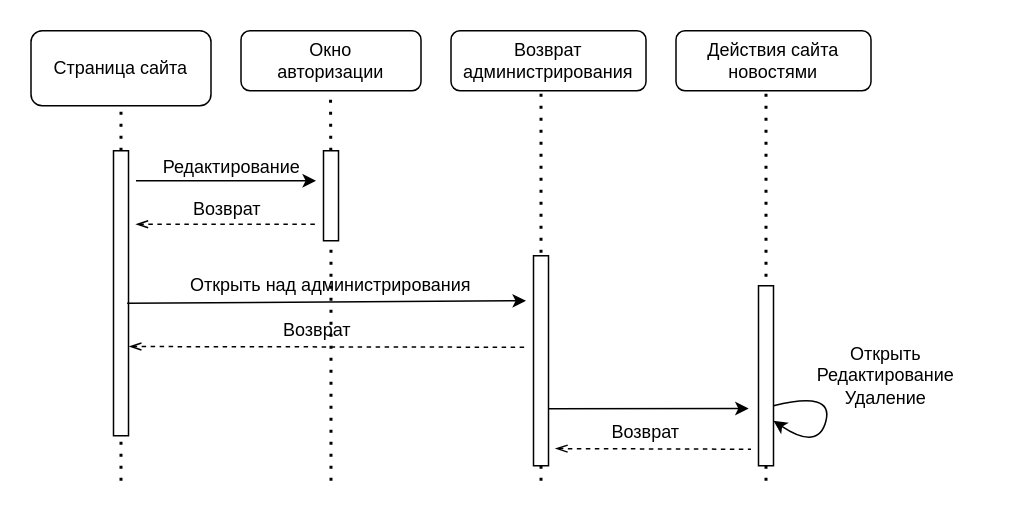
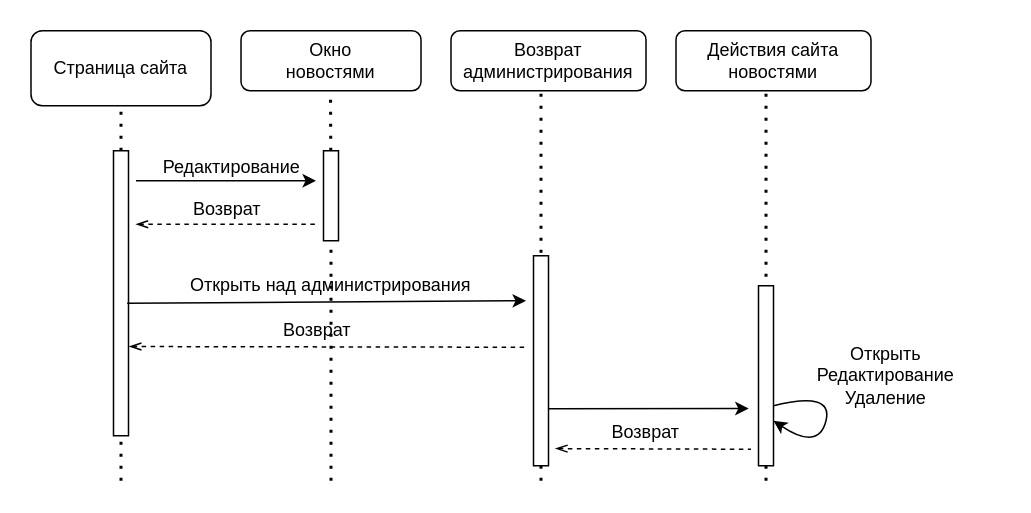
node "Окно авторизации": label "Окно авторизации" -> "Окно новостями"
